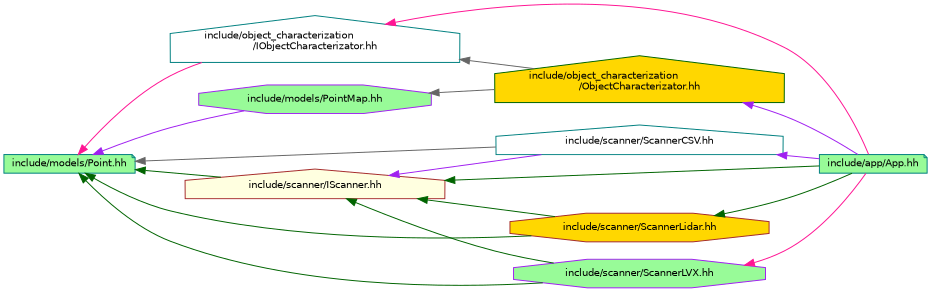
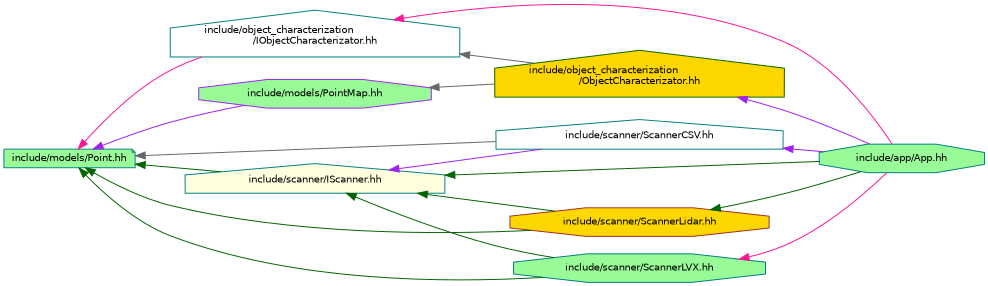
node "include/app/App.hh": shape note -> octagon
node "include/scanner/IScanner.hh": color brown -> teal
node "include/scanner/ScannerLVX.hh": color purple -> teal
